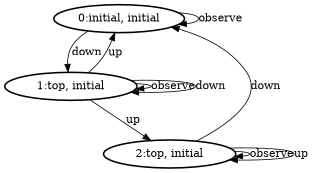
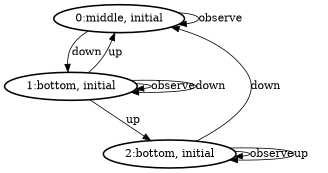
node "0:initial, initial": label "0:initial, initial" -> "0:middle, initial"
node "1:top, initial": label "1:top, initial" -> "1:bottom, initial"
node "2:top, initial": label "2:top, initial" -> "2:bottom, initial"
